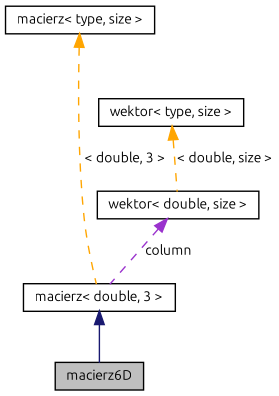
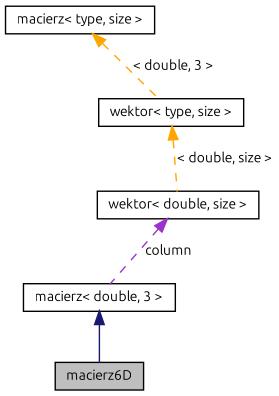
edge "macierz< double, 3 >" -> "macierz< type, size >": now "wektor< type, size >" -> "macierz< type, size >"
